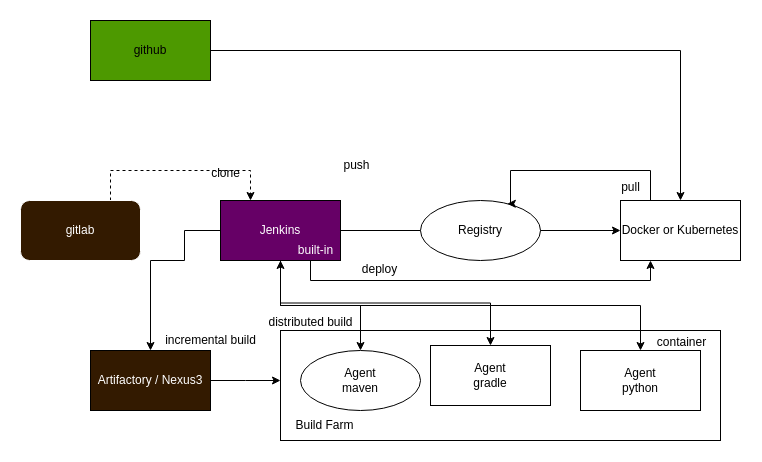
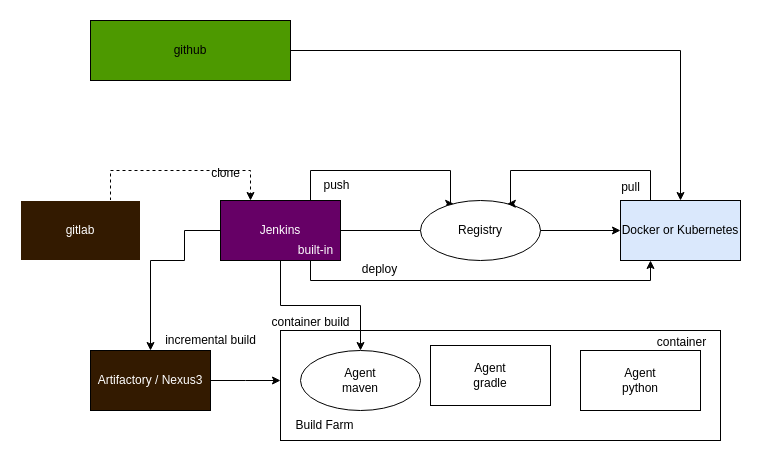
node "github": size 120x60 -> 200x60
node "push": moved (357, 166) -> (337, 186)
edge "Jenkins" -> "Registry": added
node "gitlab": shape rounded rectangle -> rectangle
node "Docker or Kubernetes": fillcolor #ffffff -> #dae8fc
edge "Jenkins" -> "Agent gradle": removed
edge "Jenkins" -- "Agent python": removed
node "distributed build": label "distributed build" -> "container build"
